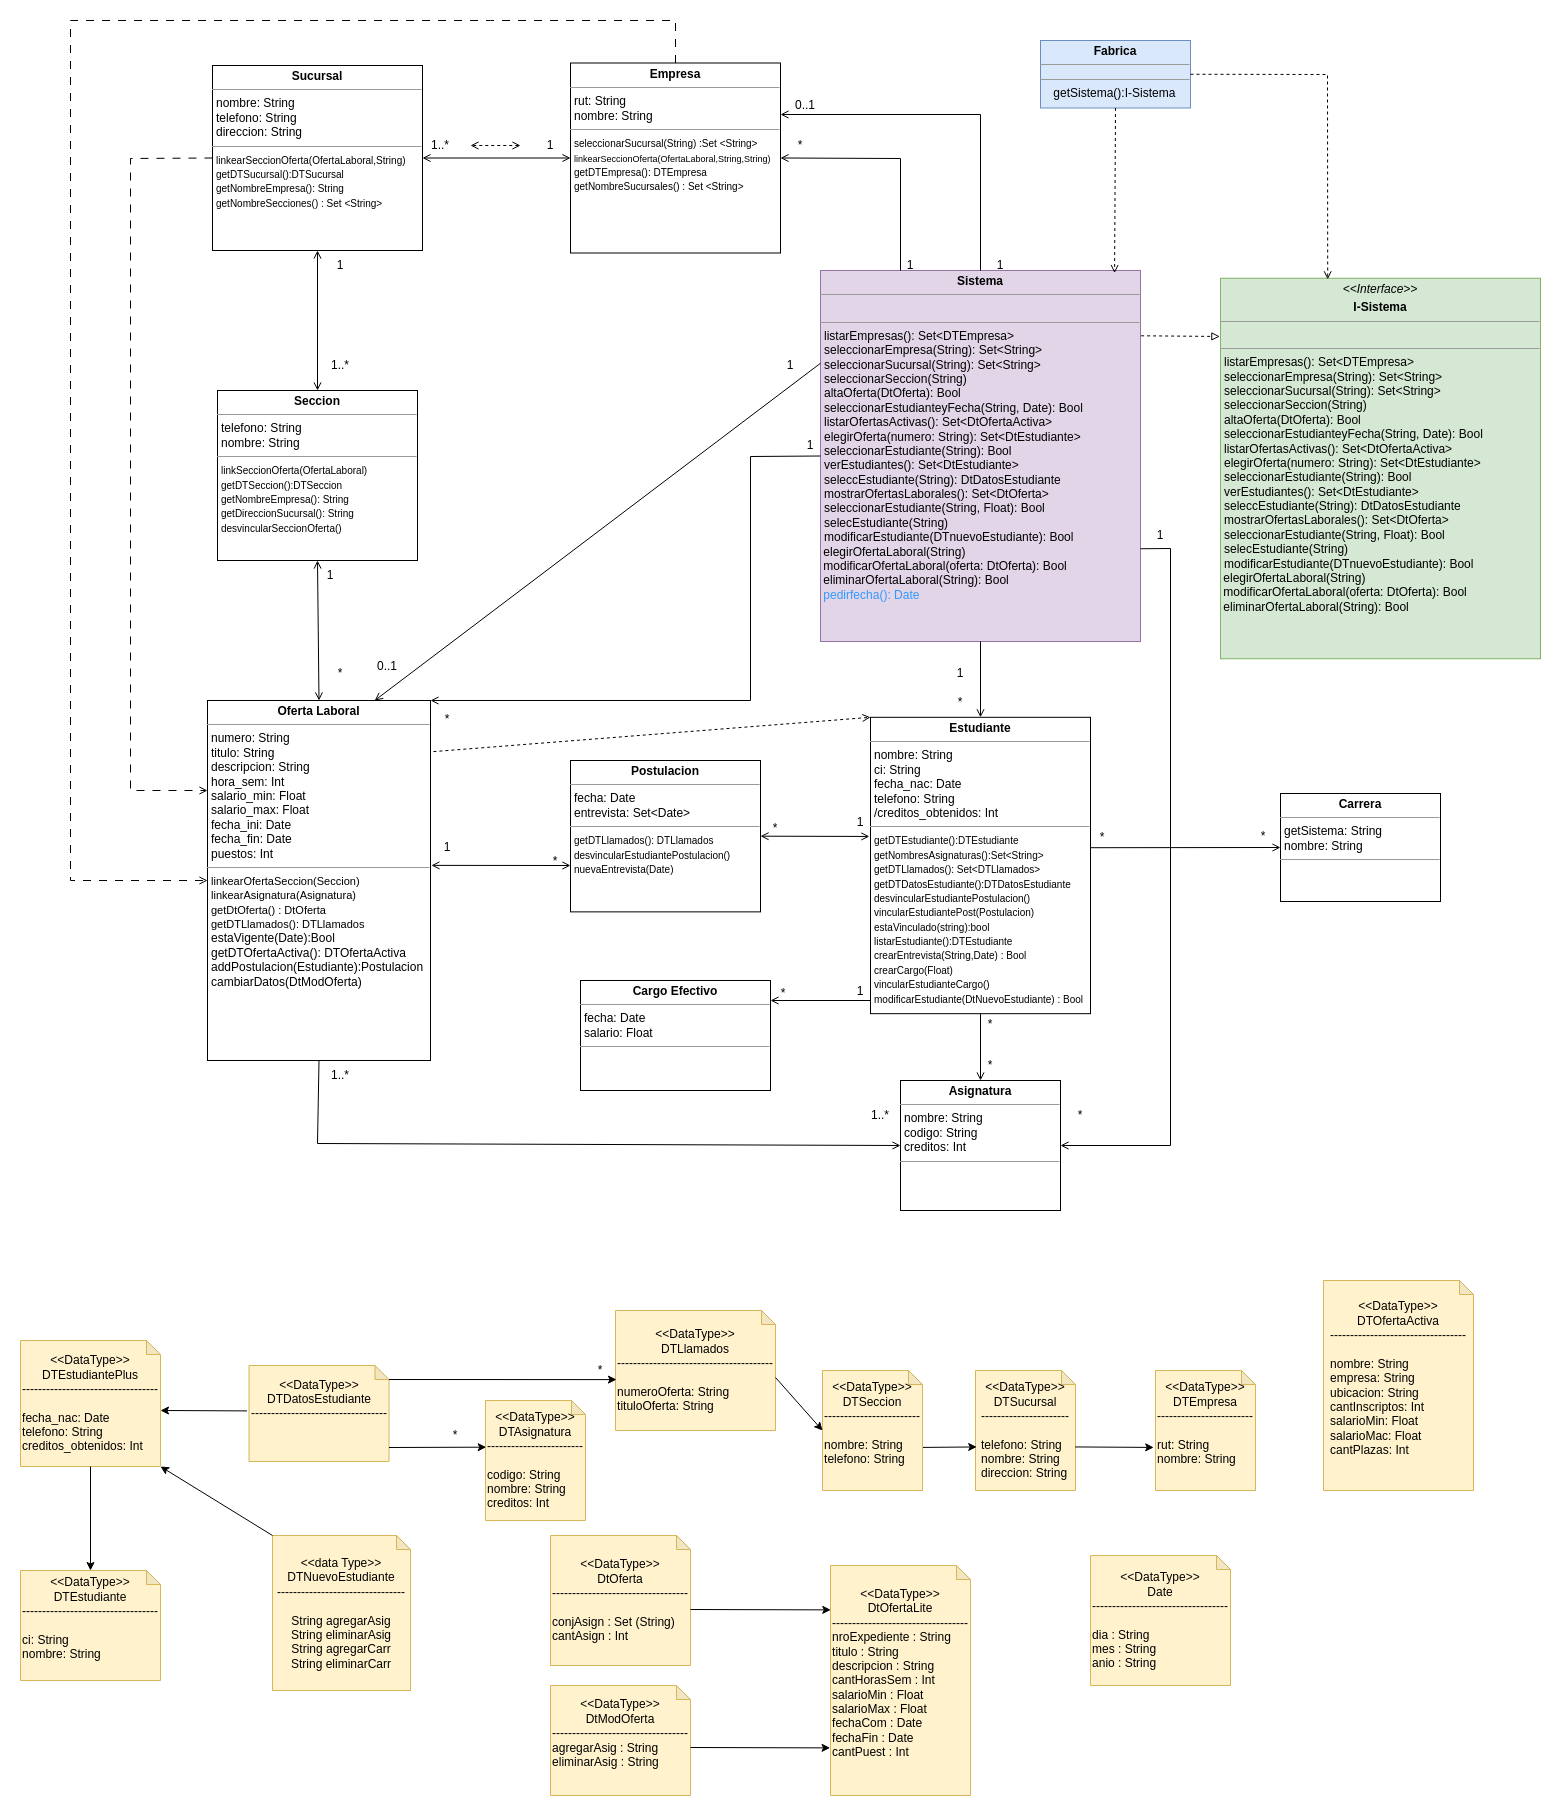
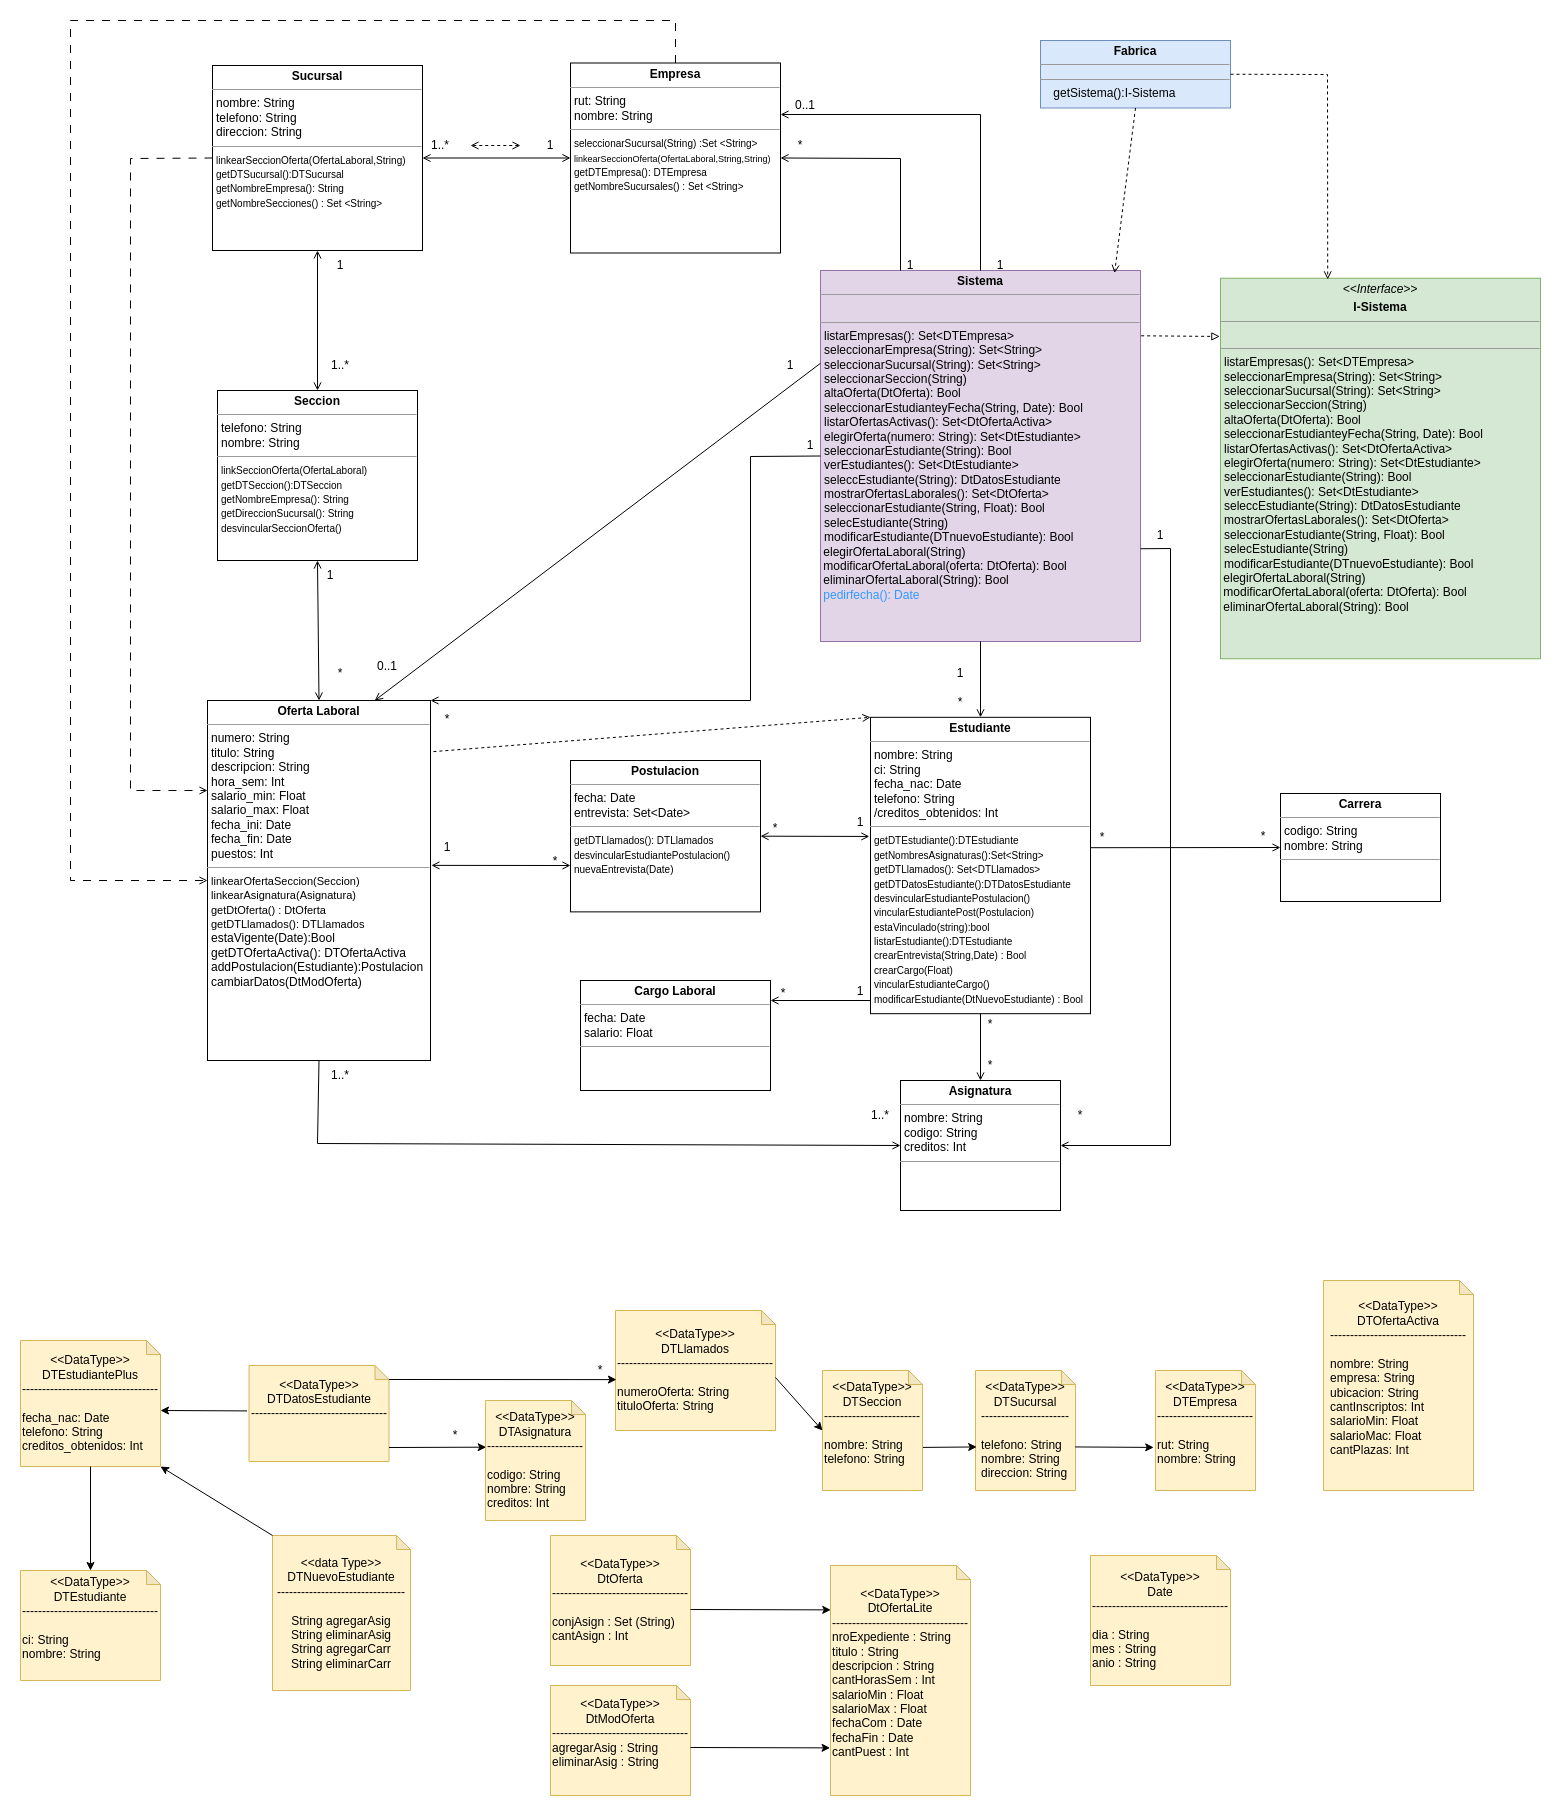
node "Fabrica getSistema():I-Sistema": size 150x68 -> 190x68
node "Carrera getSistema: String nombre: String": label "Carrera getSistema: String nombre: String" -> "Carrera codigo: String nombre: String"
node "Cargo Efectivo fecha: Date salario: Float": label "Cargo Efectivo fecha: Date salario: Float" -> "Cargo Laboral fecha: Date salario: Float"
